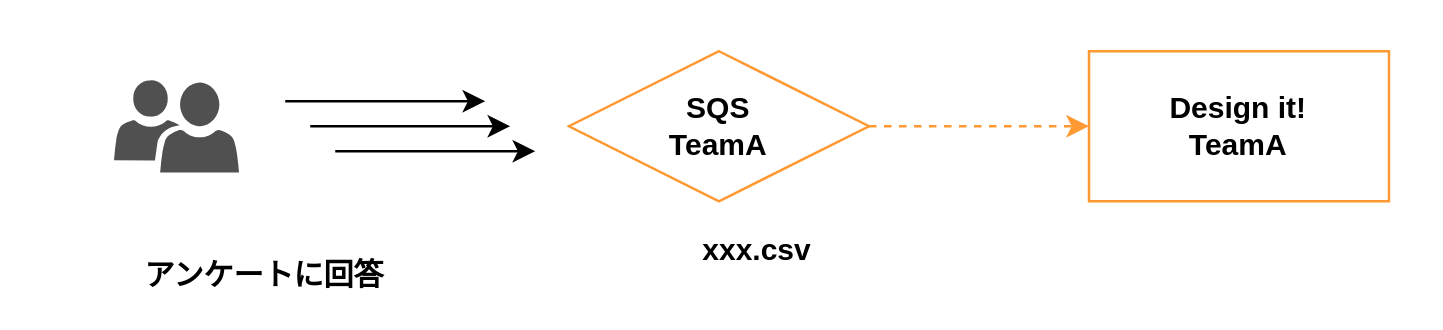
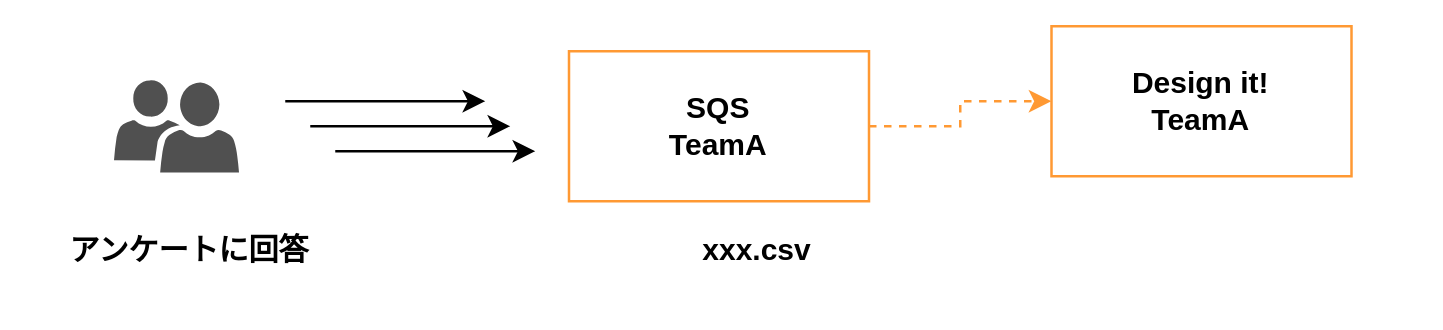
node "SQS TeamA": shape diamond -> rectangle
node "Design it! TeamA": moved (1239, 126) -> (1201, 101)
node "アンケートに回答": moved (264, 276) -> (189, 251)
